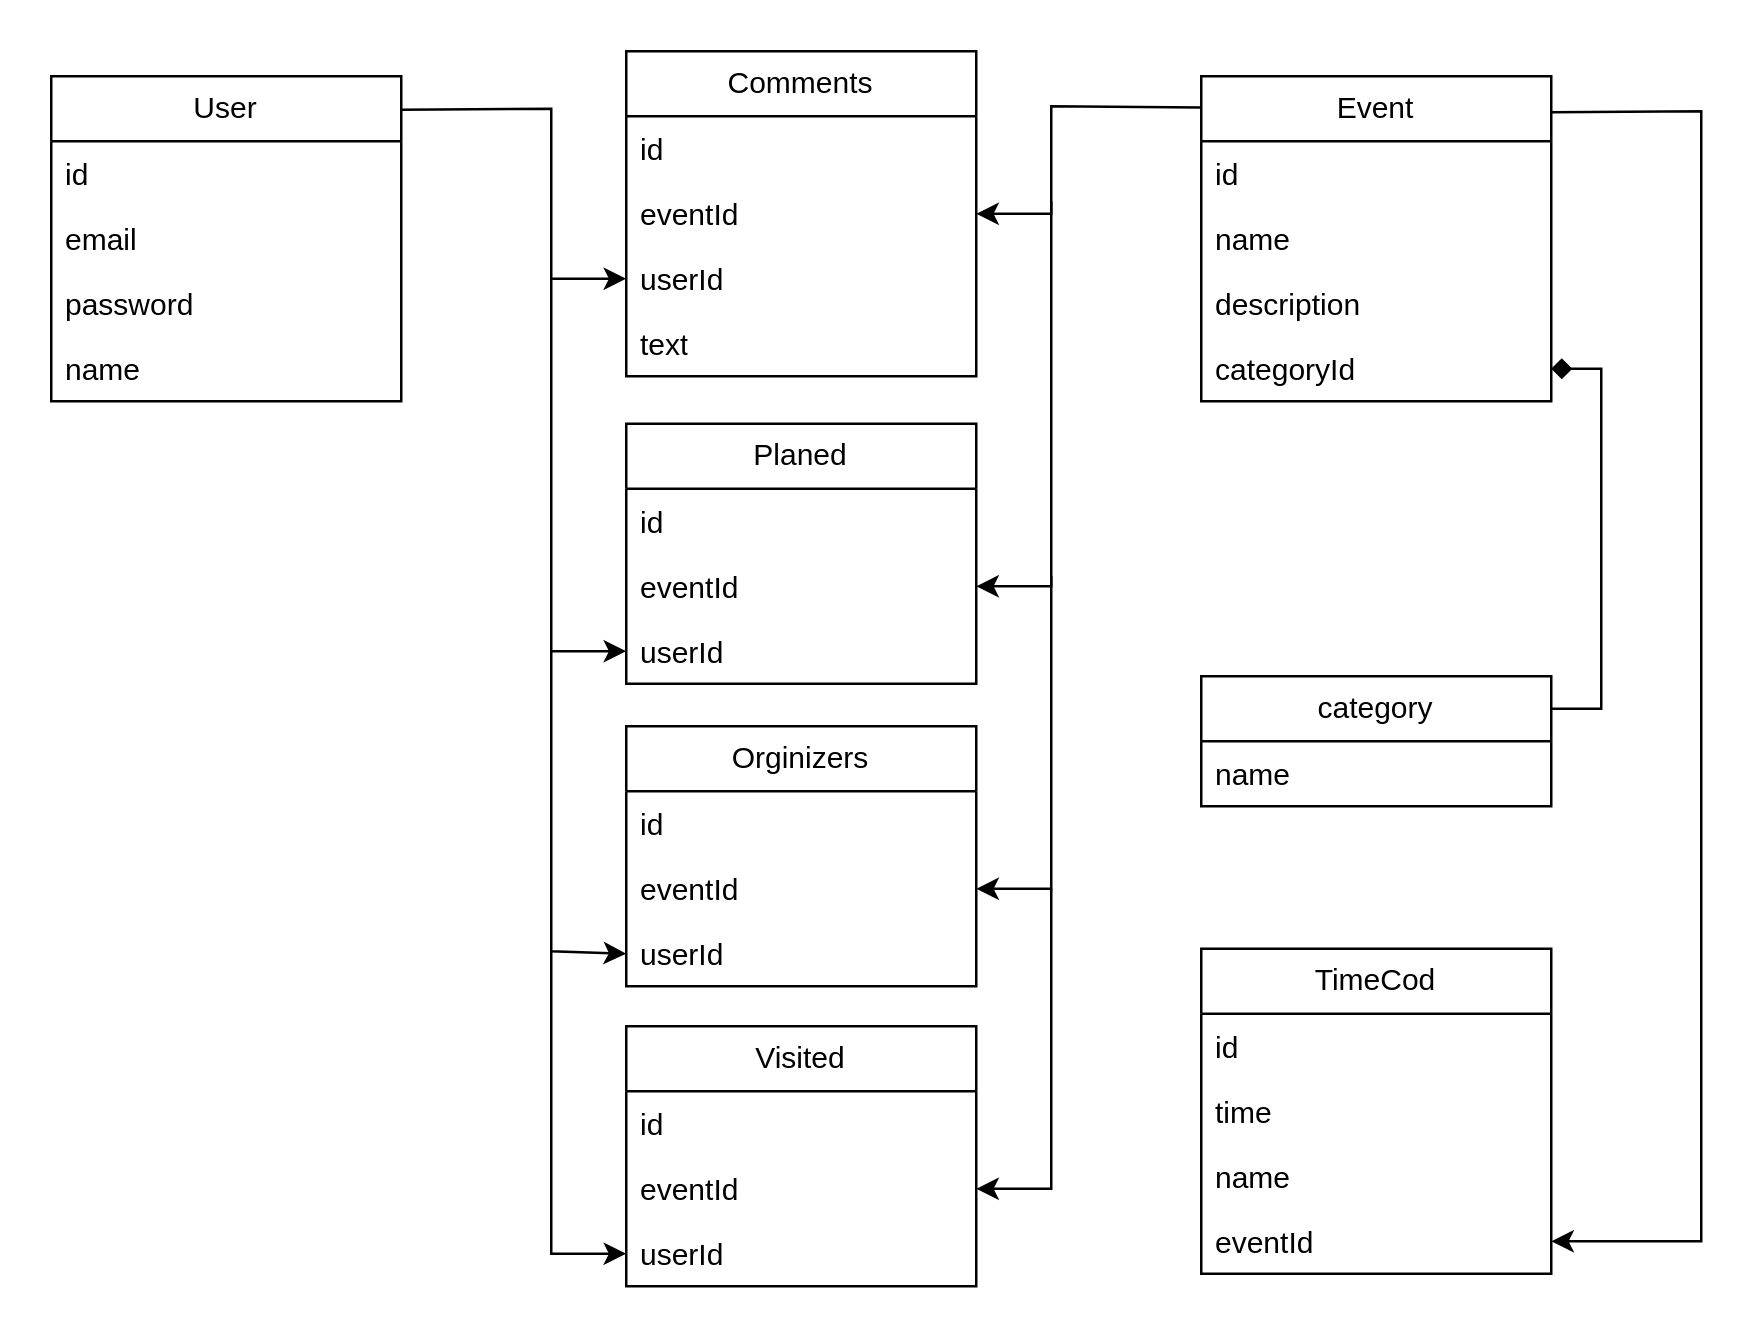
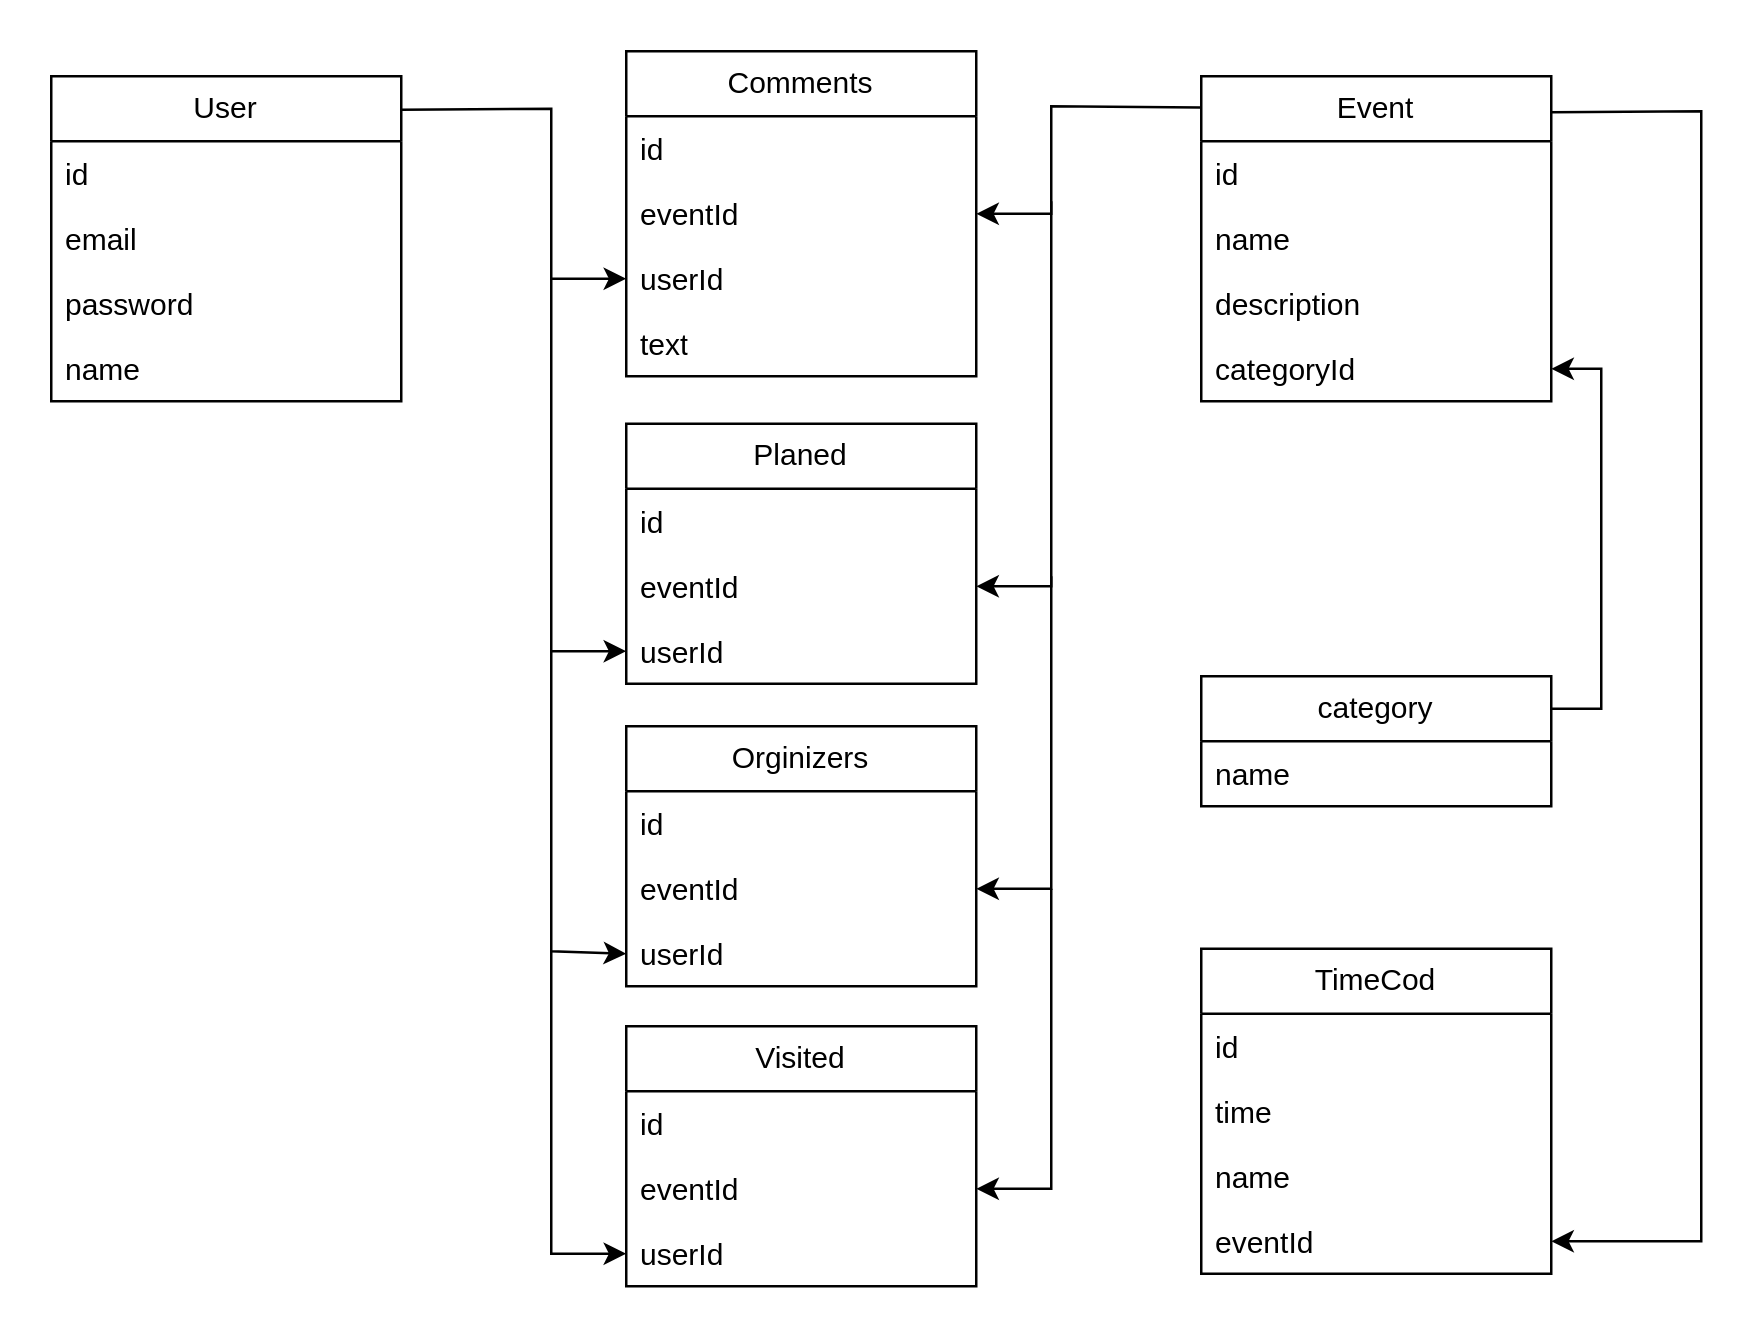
edge "category" -> "categoryId": arrowhead diamond -> classic
